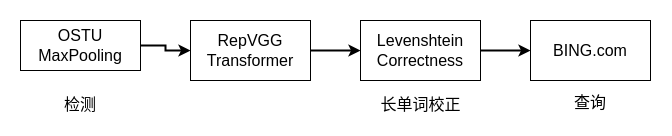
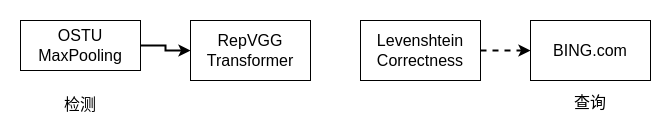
edge "RepVGG Transformer" -> "Levenshtein Correctness": removed
edge "Levenshtein Correctness" -> "BING.com": style solid -> dashed
node "长单词校正": removed
